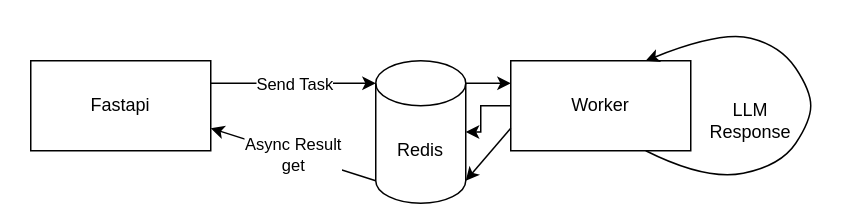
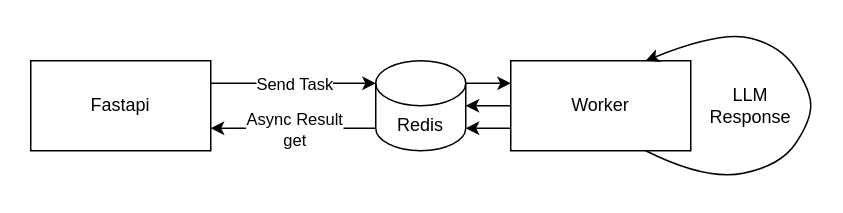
node "LLM Response": moved (751, 121) -> (751, 106)
node "Redis": size 90x143 -> 90x90
